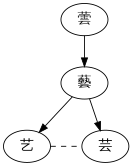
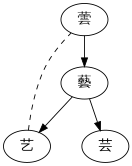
edge "艺" -- "芸": now "艺" -- "蕓"
